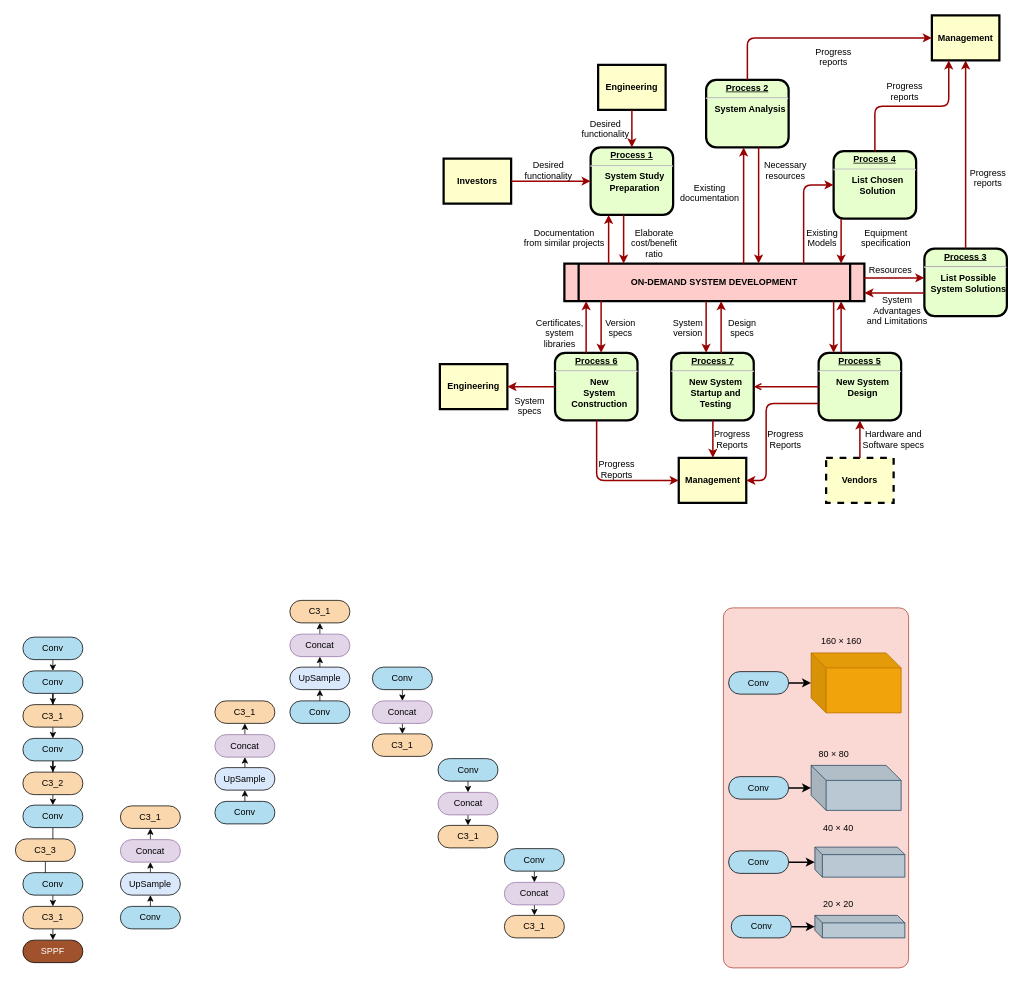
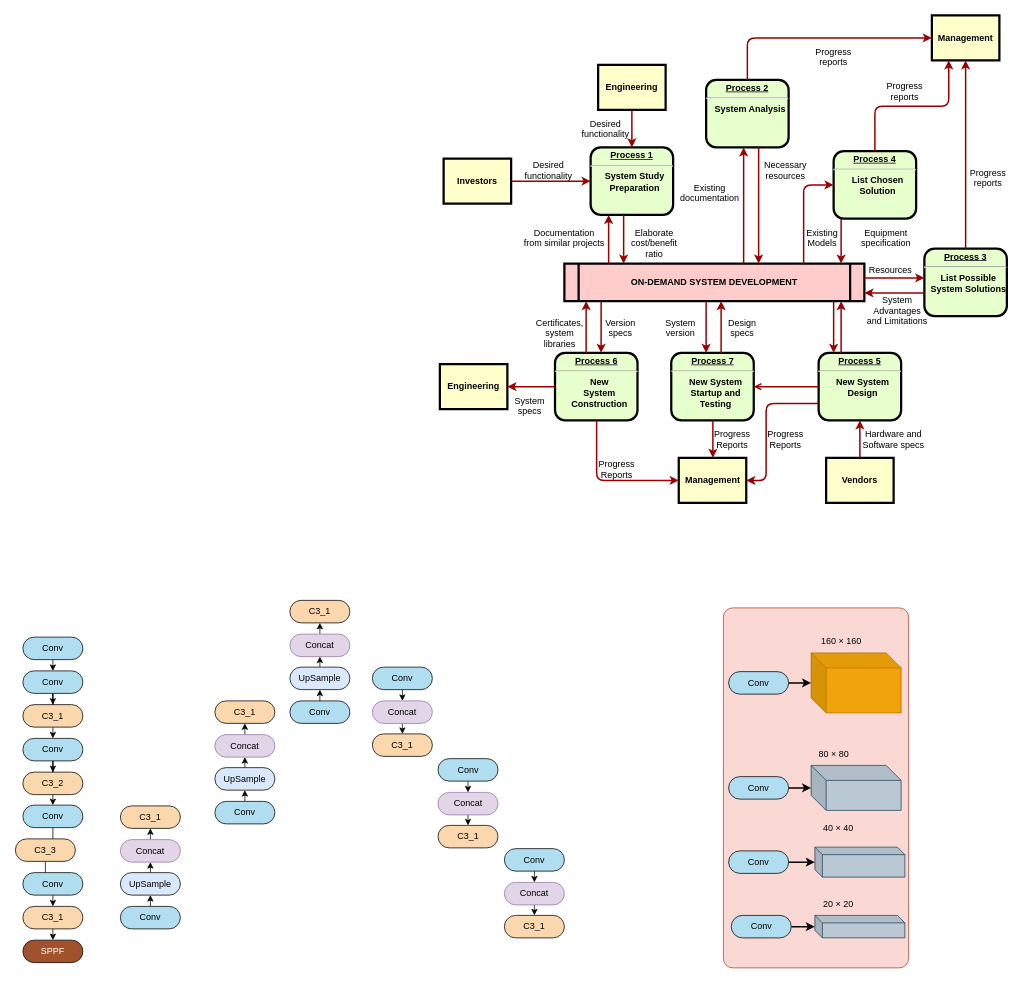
node "System version": moved (688, 324) -> (681, 324)
node "Vendors": style dashed -> solid
